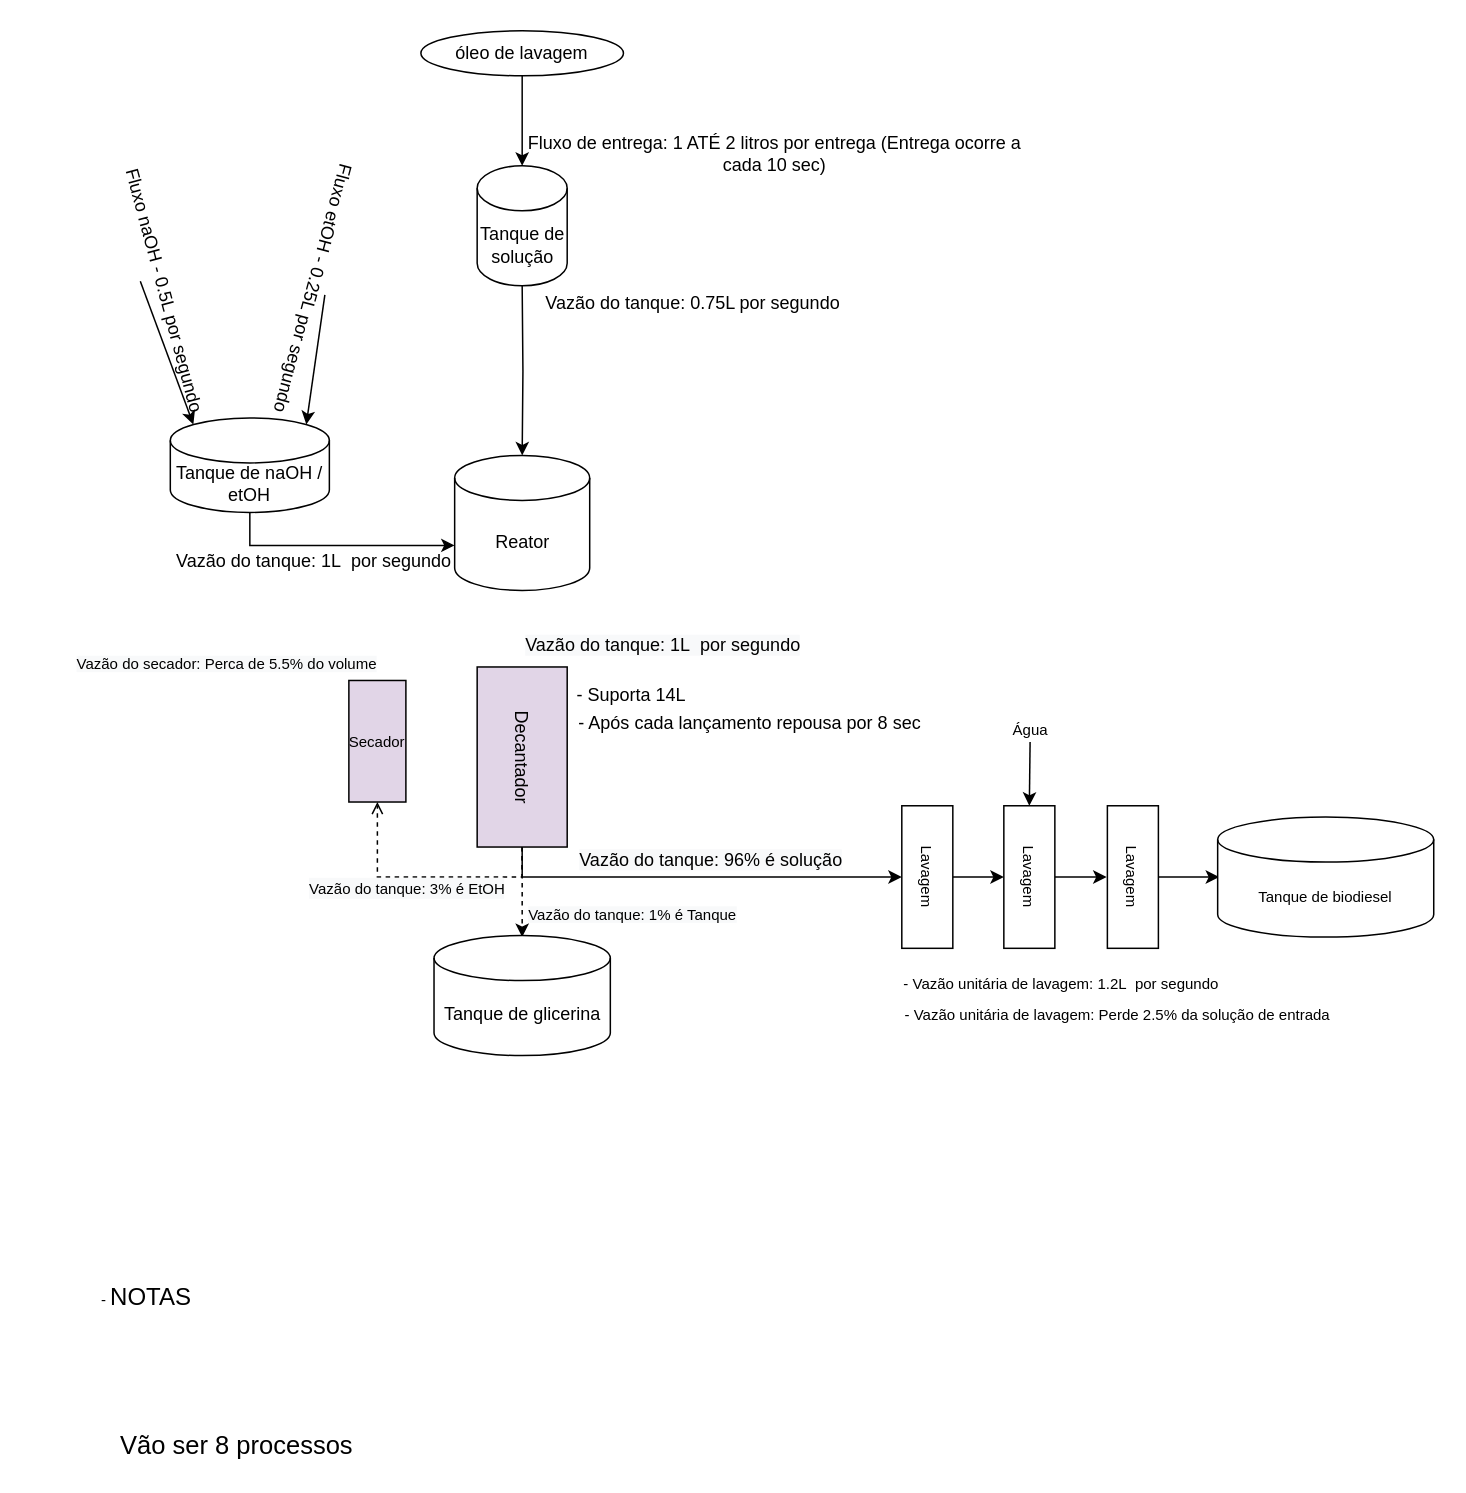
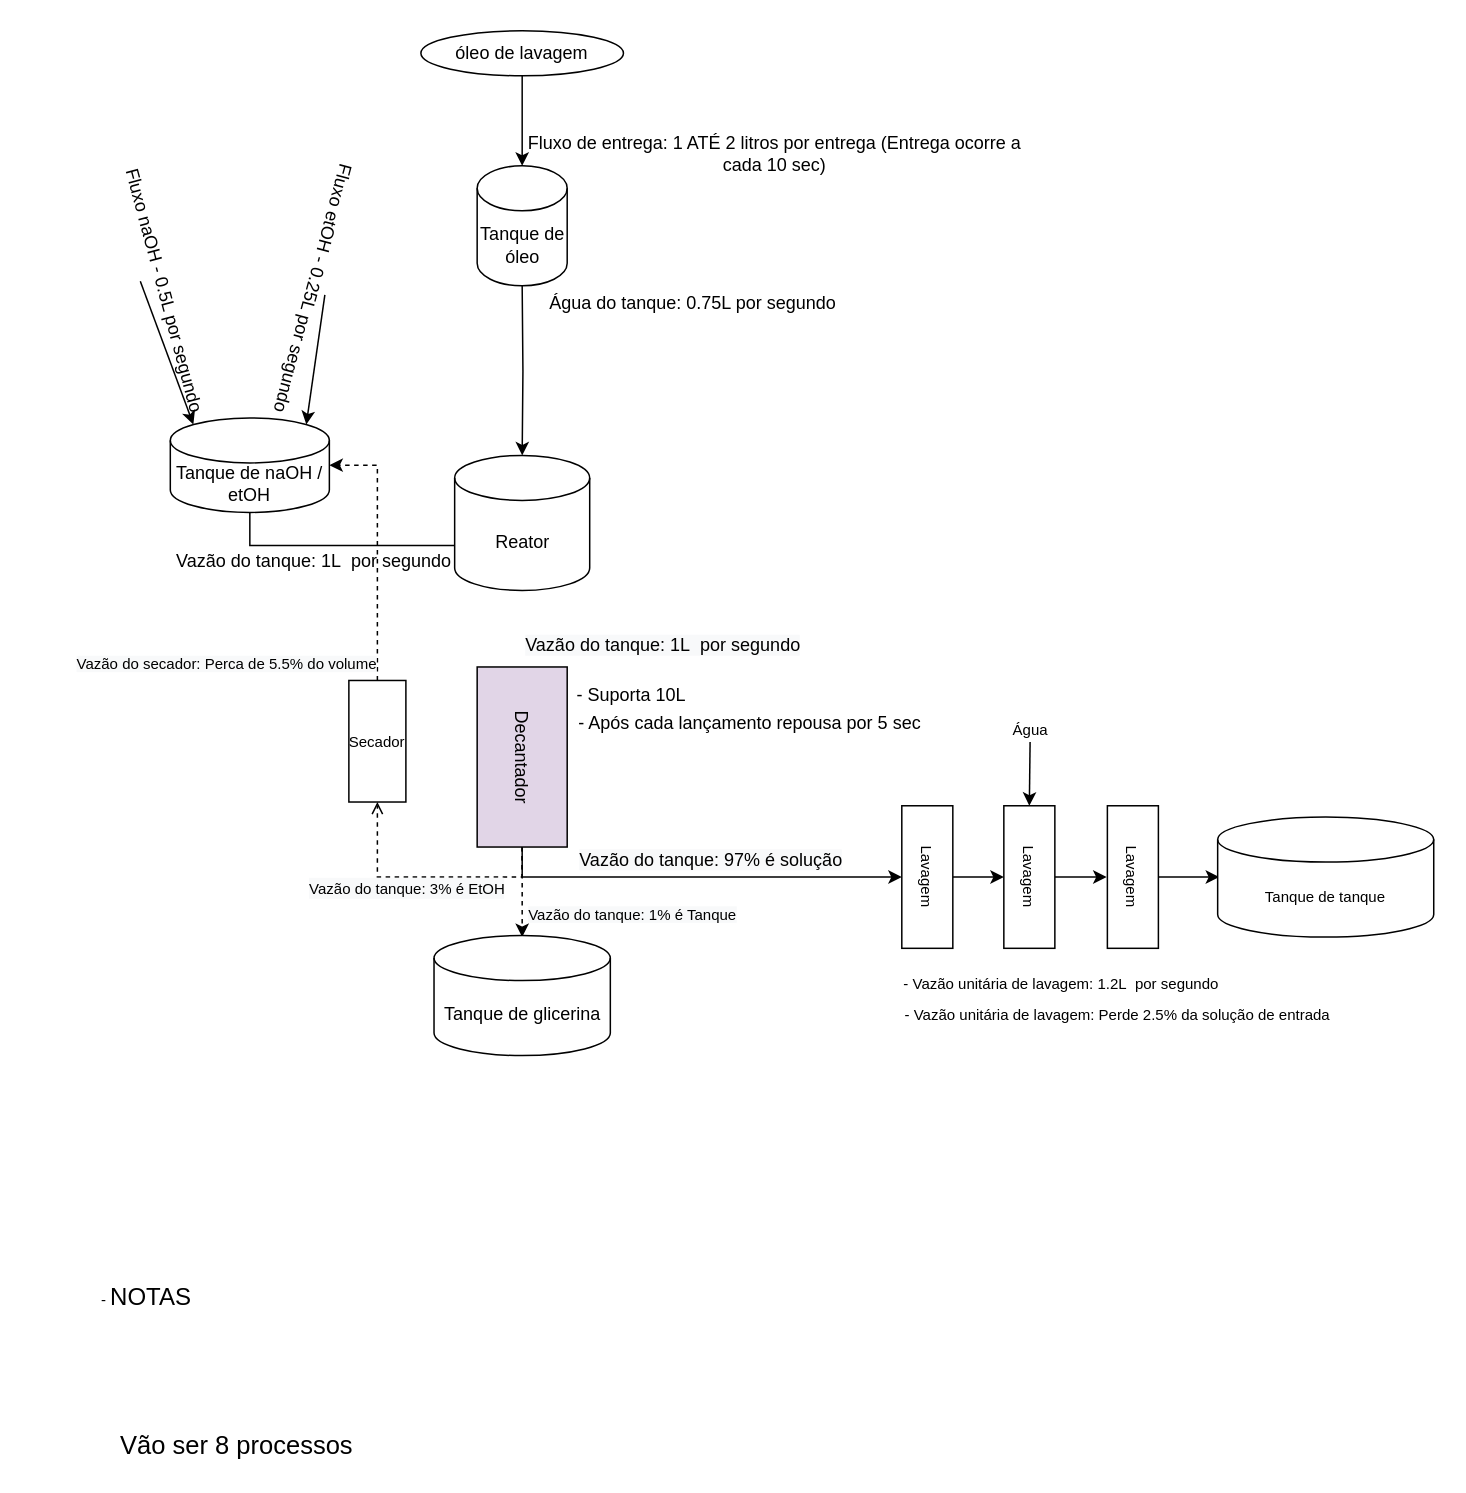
node "Tanque de solução": label "Tanque de solução" -> "Tanque de óleo"
node "Vazão do tanque: 0.75L por segundo": label "Vazão do tanque: 0.75L por segundo" -> "Água do tanque: 0.75L por segundo"
edge "Tanque de naOH / etOH" -> "Reator": arrowhead classic -> none
edge "Secador" -> "Tanque de naOH / etOH": added
node "- Suporta 14L": label "- Suporta 14L" -> "- Suporta 10L"
node "- Após cada lançamento repousa por 8 sec": label "- Após cada lançamento repousa por 8 sec" -> "- Após cada lançamento repousa por 5 sec"
node "Secador": fillcolor #e1d5e7 -> #ffffff
node "Vazão do tanque: 96% é solução": label "Vazão do tanque: 96% é solução" -> "Vazão do tanque: 97% é solução"
node "Tanque de biodiesel": label "Tanque de biodiesel" -> "Tanque de tanque"
